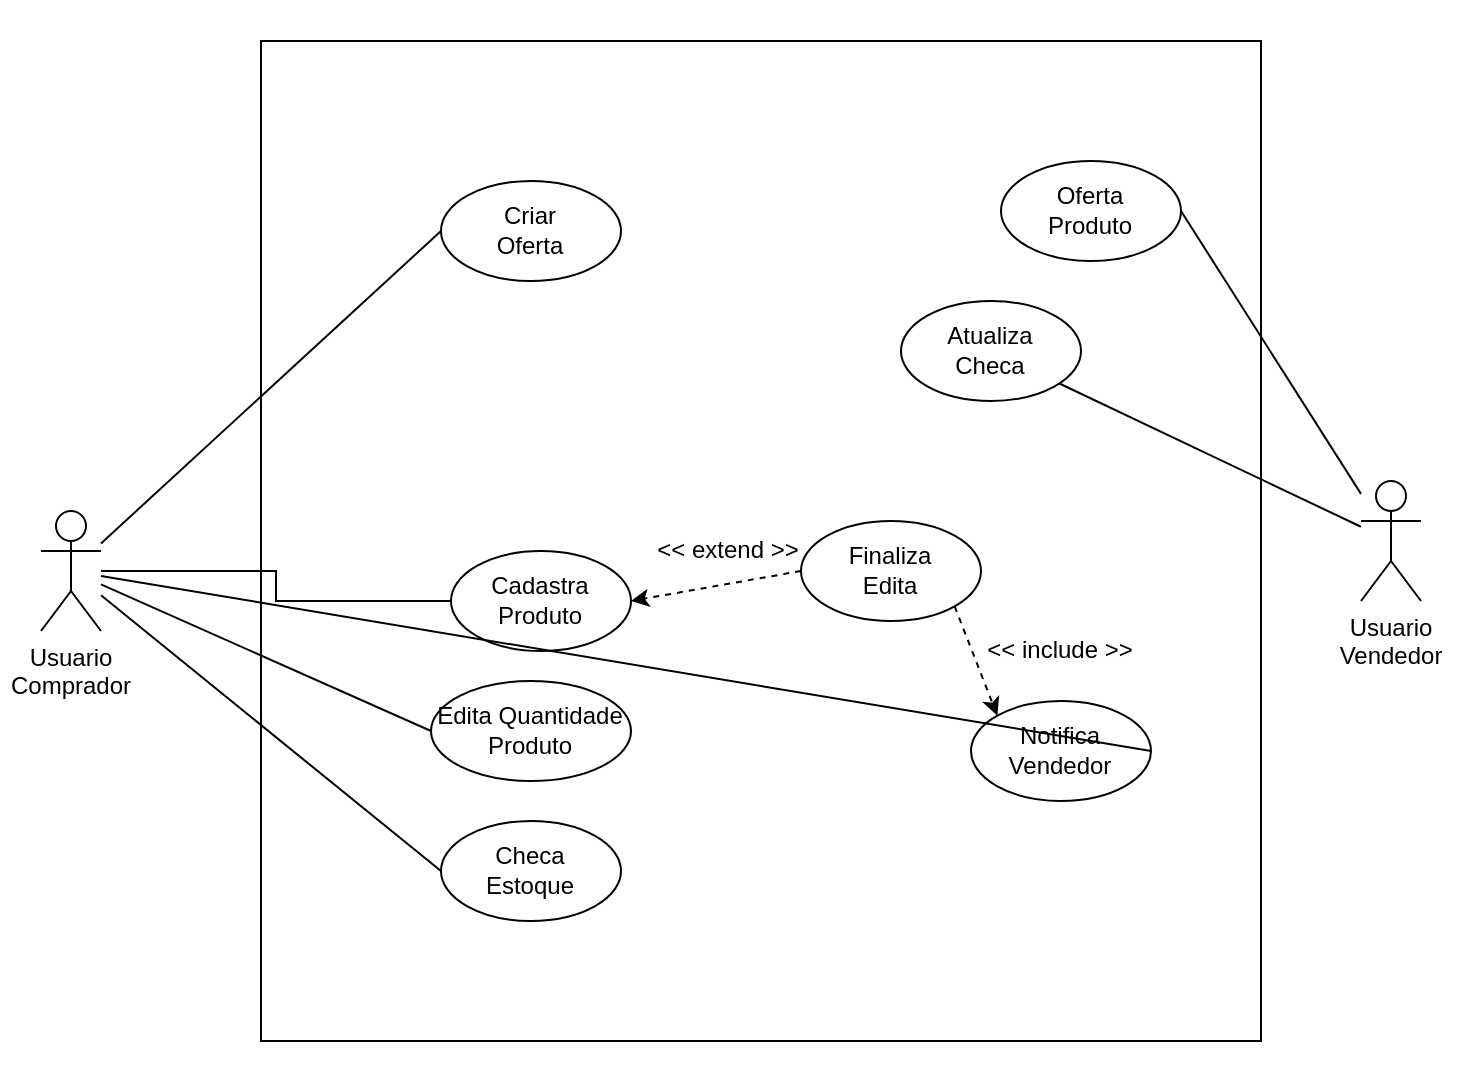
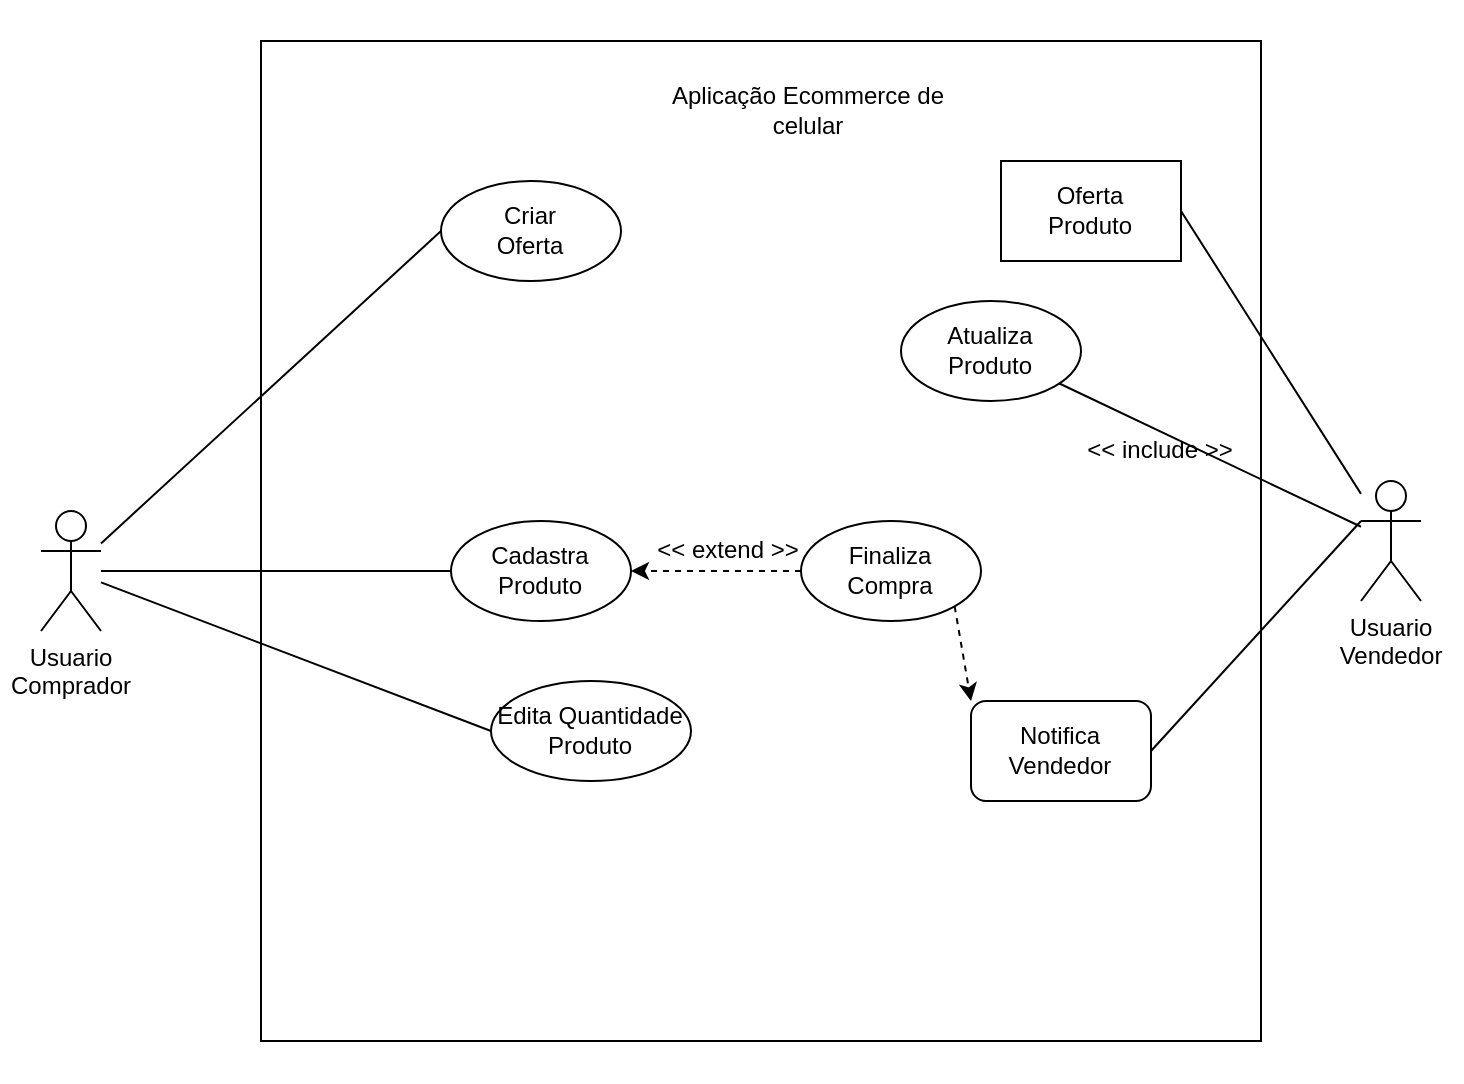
node "Aplicação Ecommerce de celular": added
node "Oferta Produto": shape ellipse -> rectangle
node "Atualiza Checa": label "Atualiza Checa" -> "Atualiza Produto"
node "Finaliza Edita": label "Finaliza Edita" -> "Finaliza Compra"
node "Cadastra Produto": moved (541, 601) -> (541, 571)
node "<< include >>": moved (1061, 651) -> (1161, 451)
edge "Usuario Comprador" -- "Notifica Vendedor": now "Usuario Vendedor" -- "Notifica Vendedor"
node "Edita Quantidade Produto": moved (531, 731) -> (591, 731)
edge "Usuario Comprador" -- "Checa Estoque": removed
node "Notifica Vendedor": shape ellipse -> rounded rectangle
node "Checa Estoque": removed
